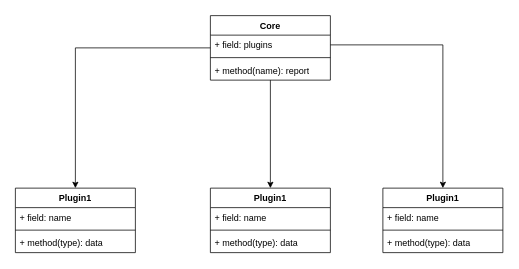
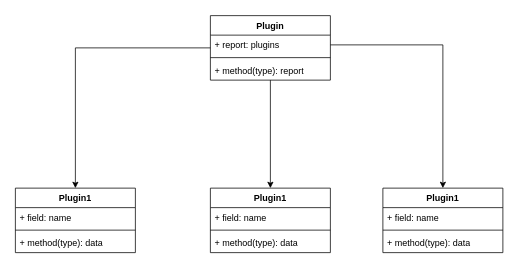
node "Core": label "Core" -> "Plugin"
node "+ field: plugins": label "+ field: plugins" -> "+ report: plugins"
node "+ method(name): report": label "+ method(name): report" -> "+ method(type): report"
